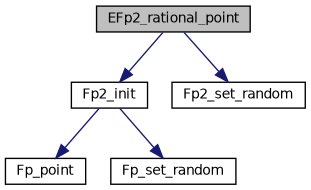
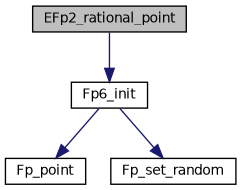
node "Fp2_init": label "Fp2_init" -> "Fp6_init"
node "Fp2_set_random": removed
